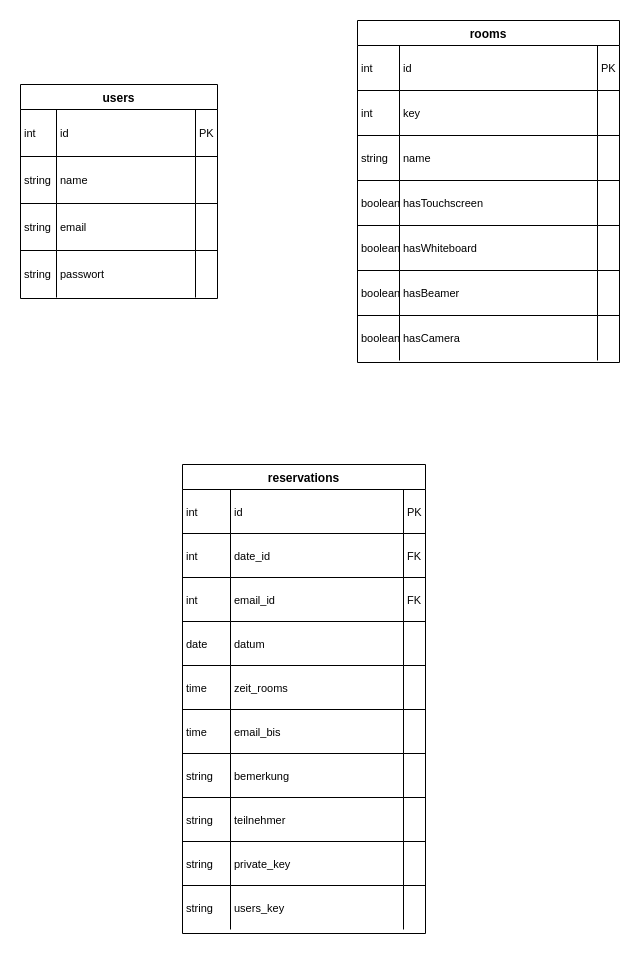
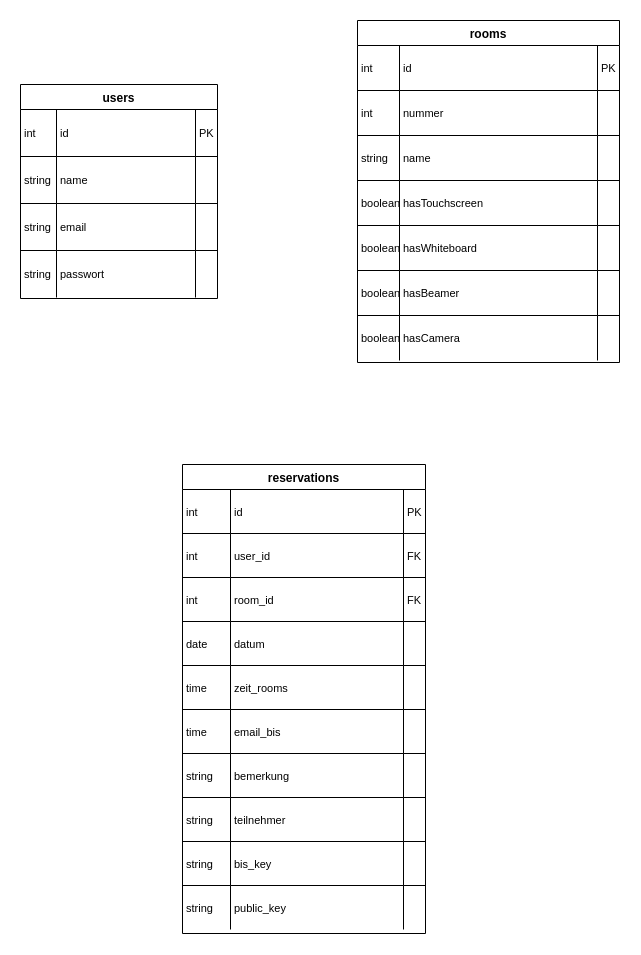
node "key": label "key" -> "nummer"
node "date_id": label "date_id" -> "user_id"
node "email_id": label "email_id" -> "room_id"
node "private_key": label "private_key" -> "bis_key"
node "users_key": label "users_key" -> "public_key"
